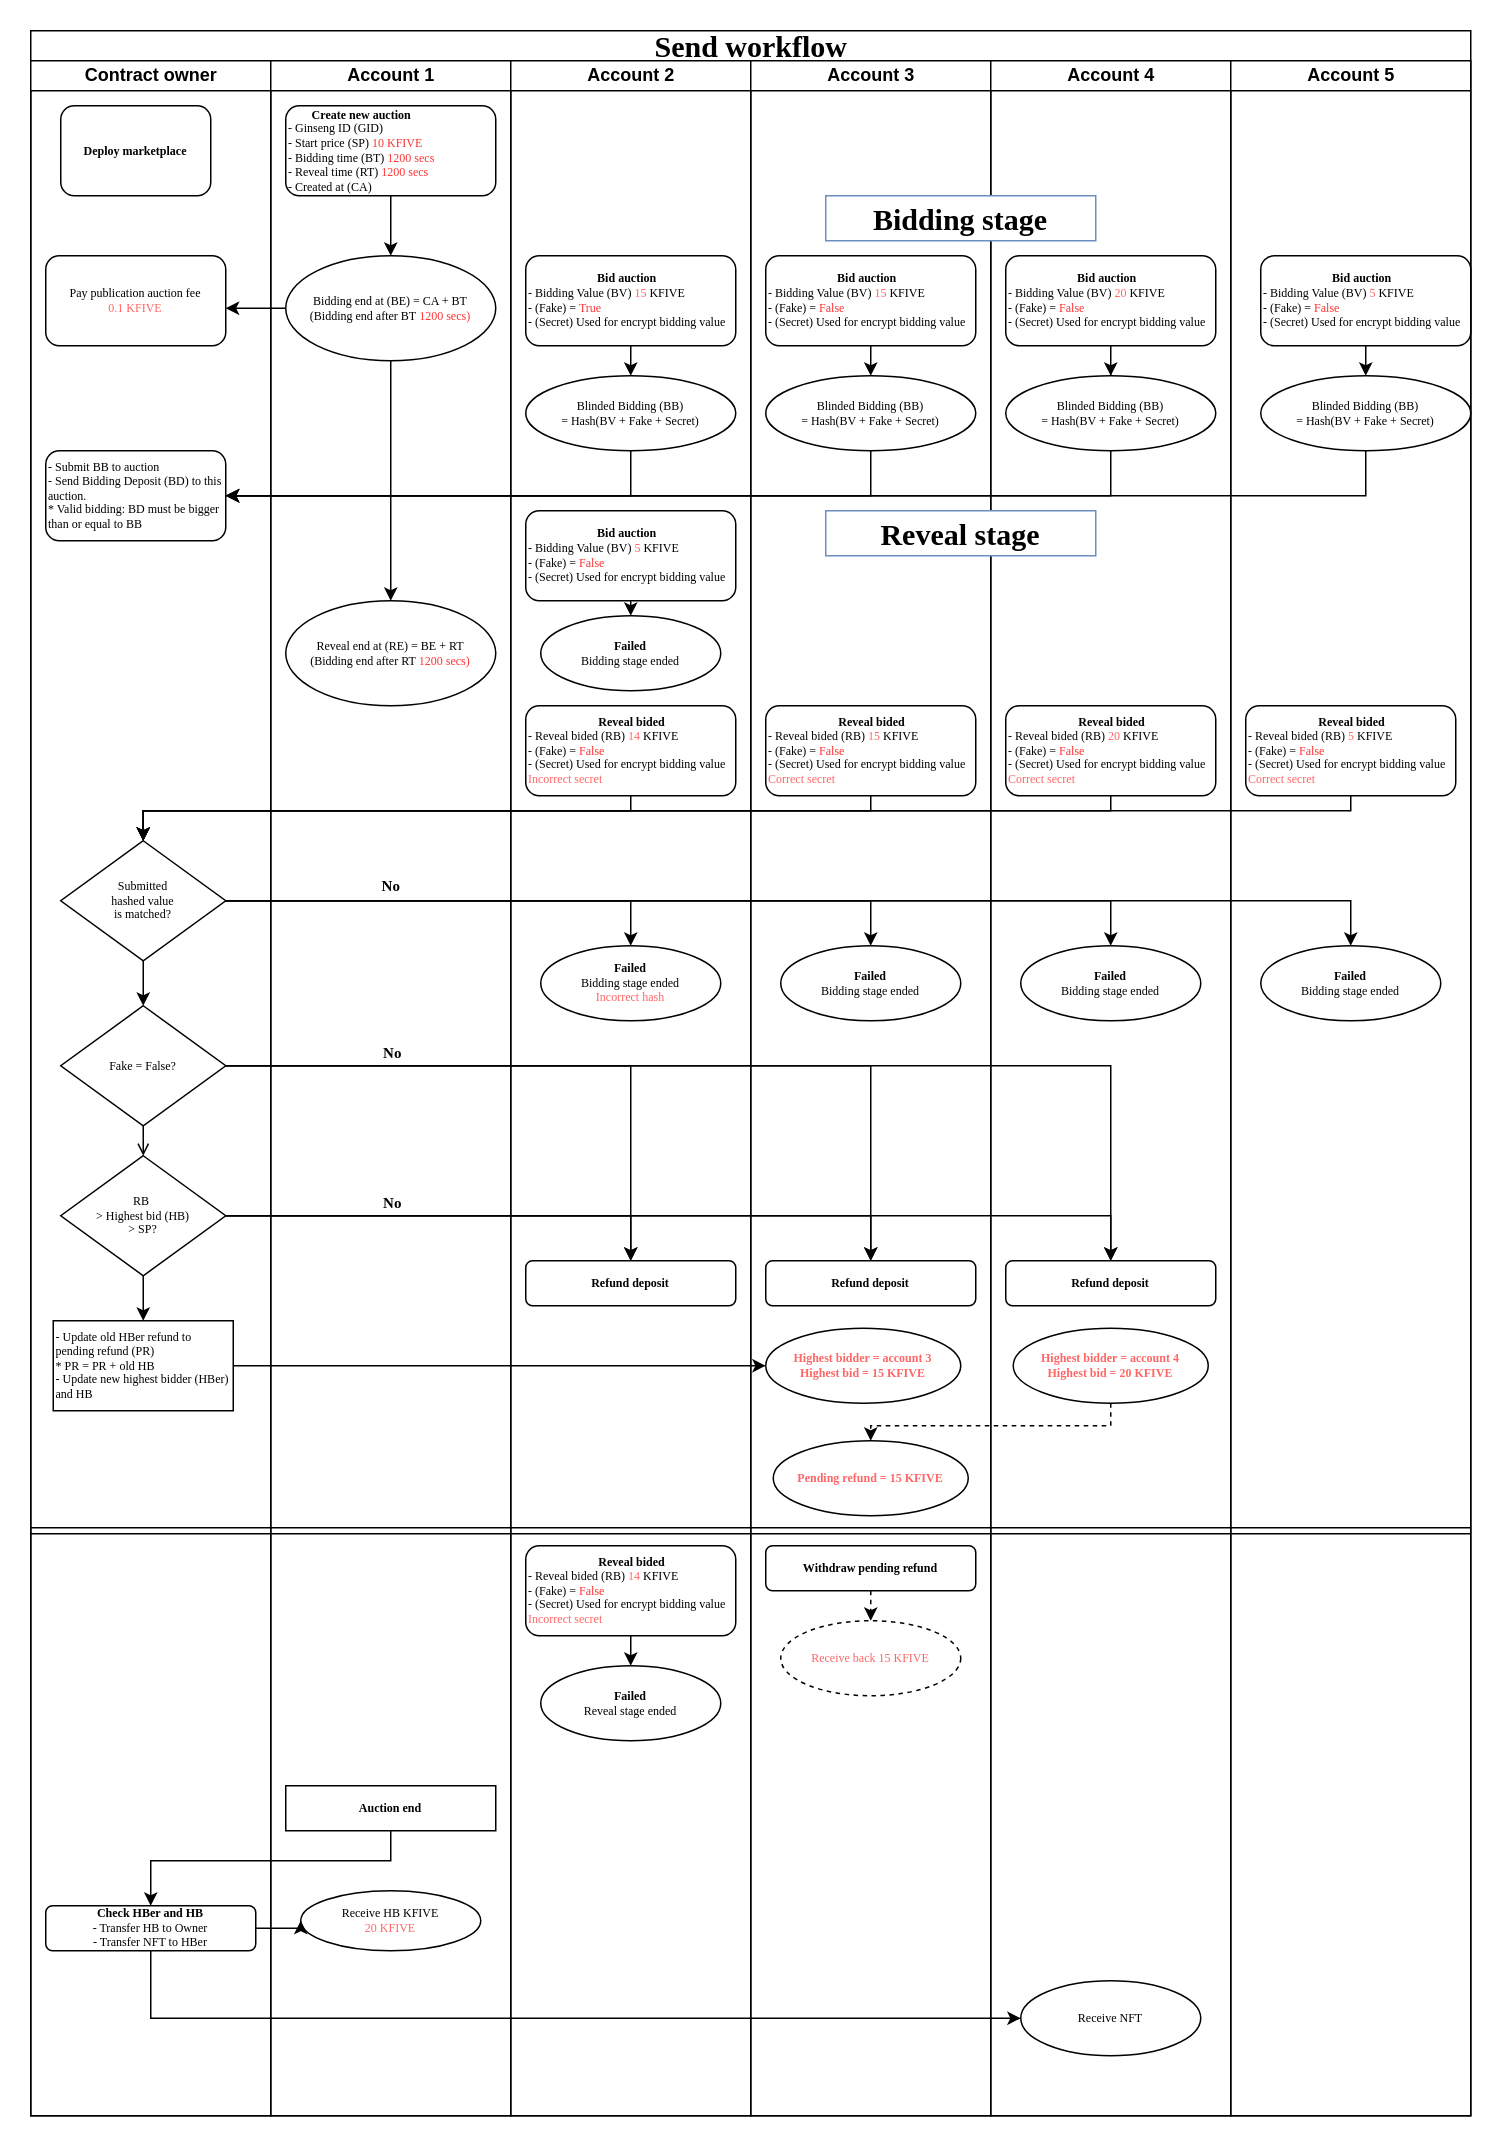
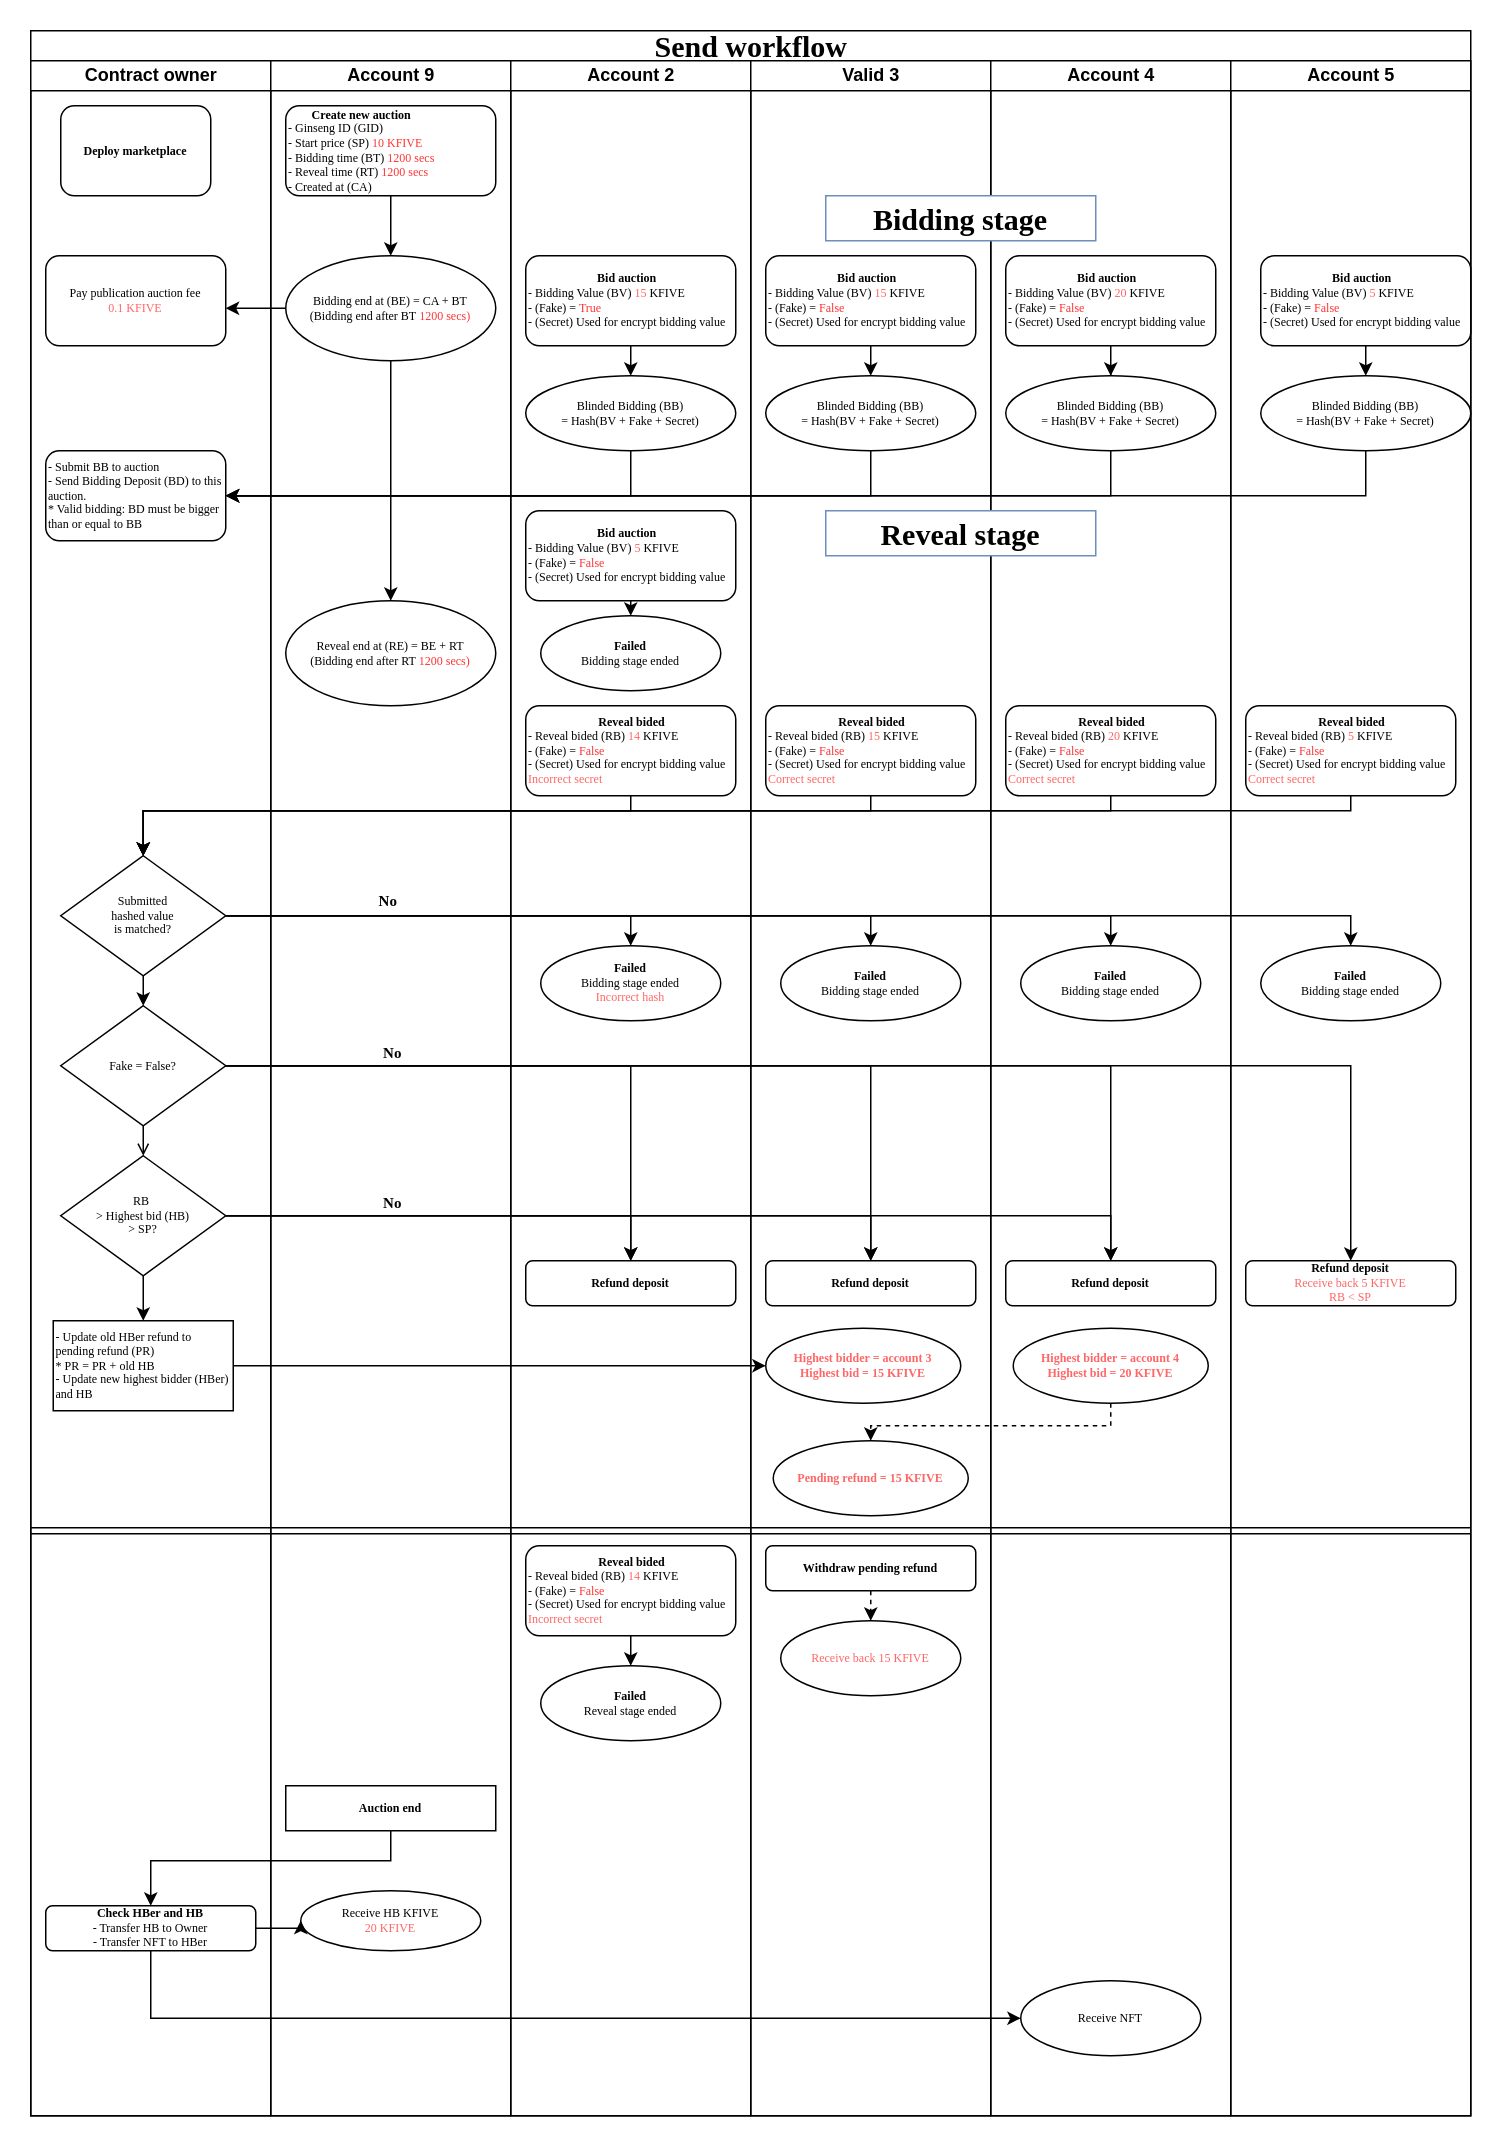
node "Account 1": label "Account 1" -> "Account 9"
node "Account 3": label "Account 3" -> "Valid 3"
node "Submitted hashed value is matched?": moved (143, 901) -> (143, 916)
edge "Fake = False?" -> "Refund deposit Receive back 5 KFIVE RB < SP": added
node "Refund deposit Receive back 5 KFIVE RB < SP": added
node "Receive back 15 KFIVE": style dashed -> solid
